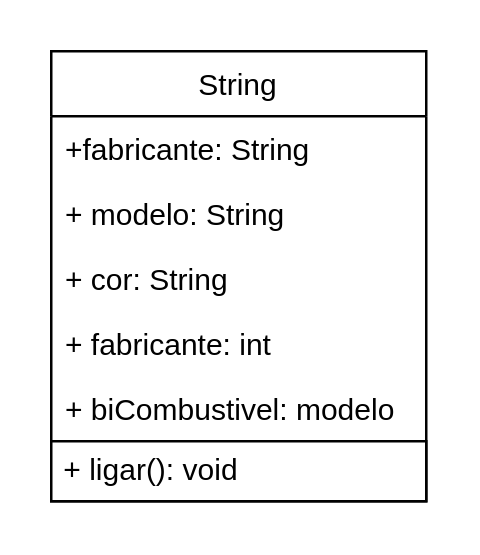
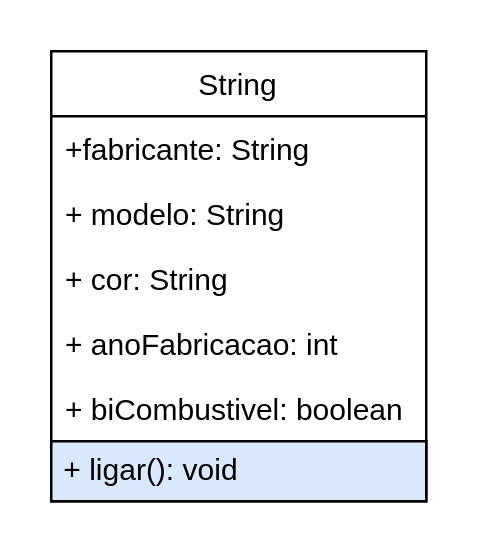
node "+ fabricante: int": label "+ fabricante: int" -> "+ anoFabricacao: int"
node "+ biCombustivel: modelo": label "+ biCombustivel: modelo" -> "+ biCombustivel: boolean"
node "+ ligar(): void": fillcolor #ffffff -> #dae8fc
